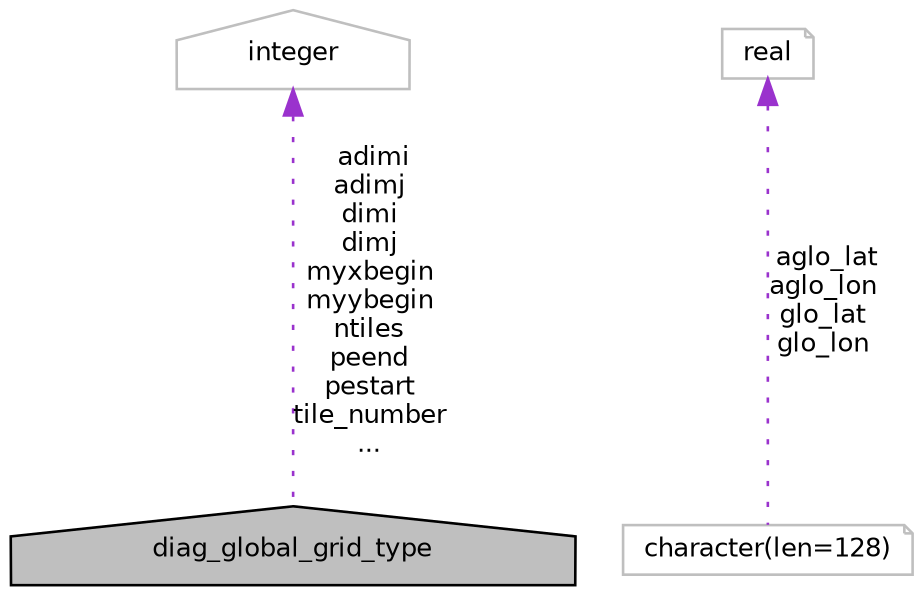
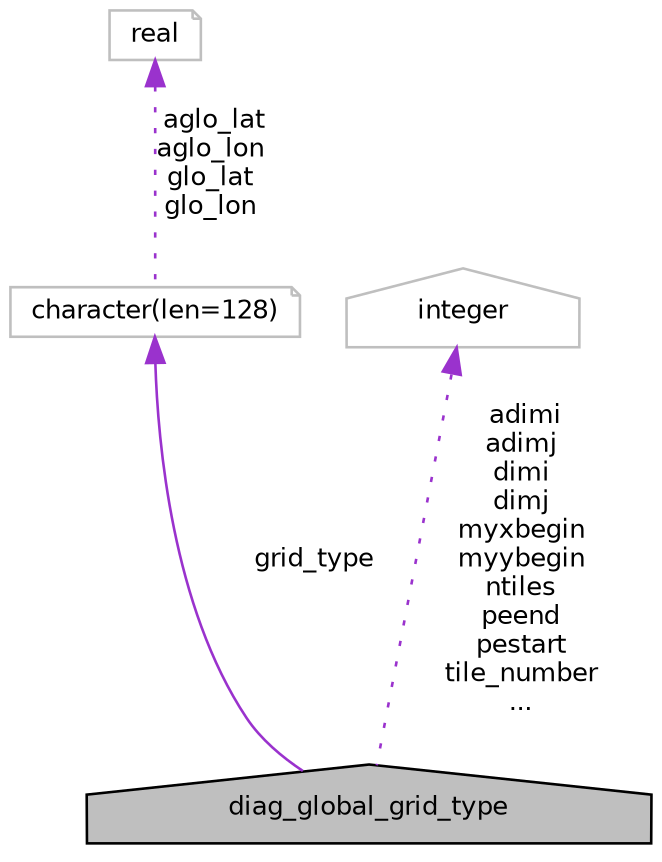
edge "diag_global_grid_type" -> "character(len=128)": added, label "grid_type"
